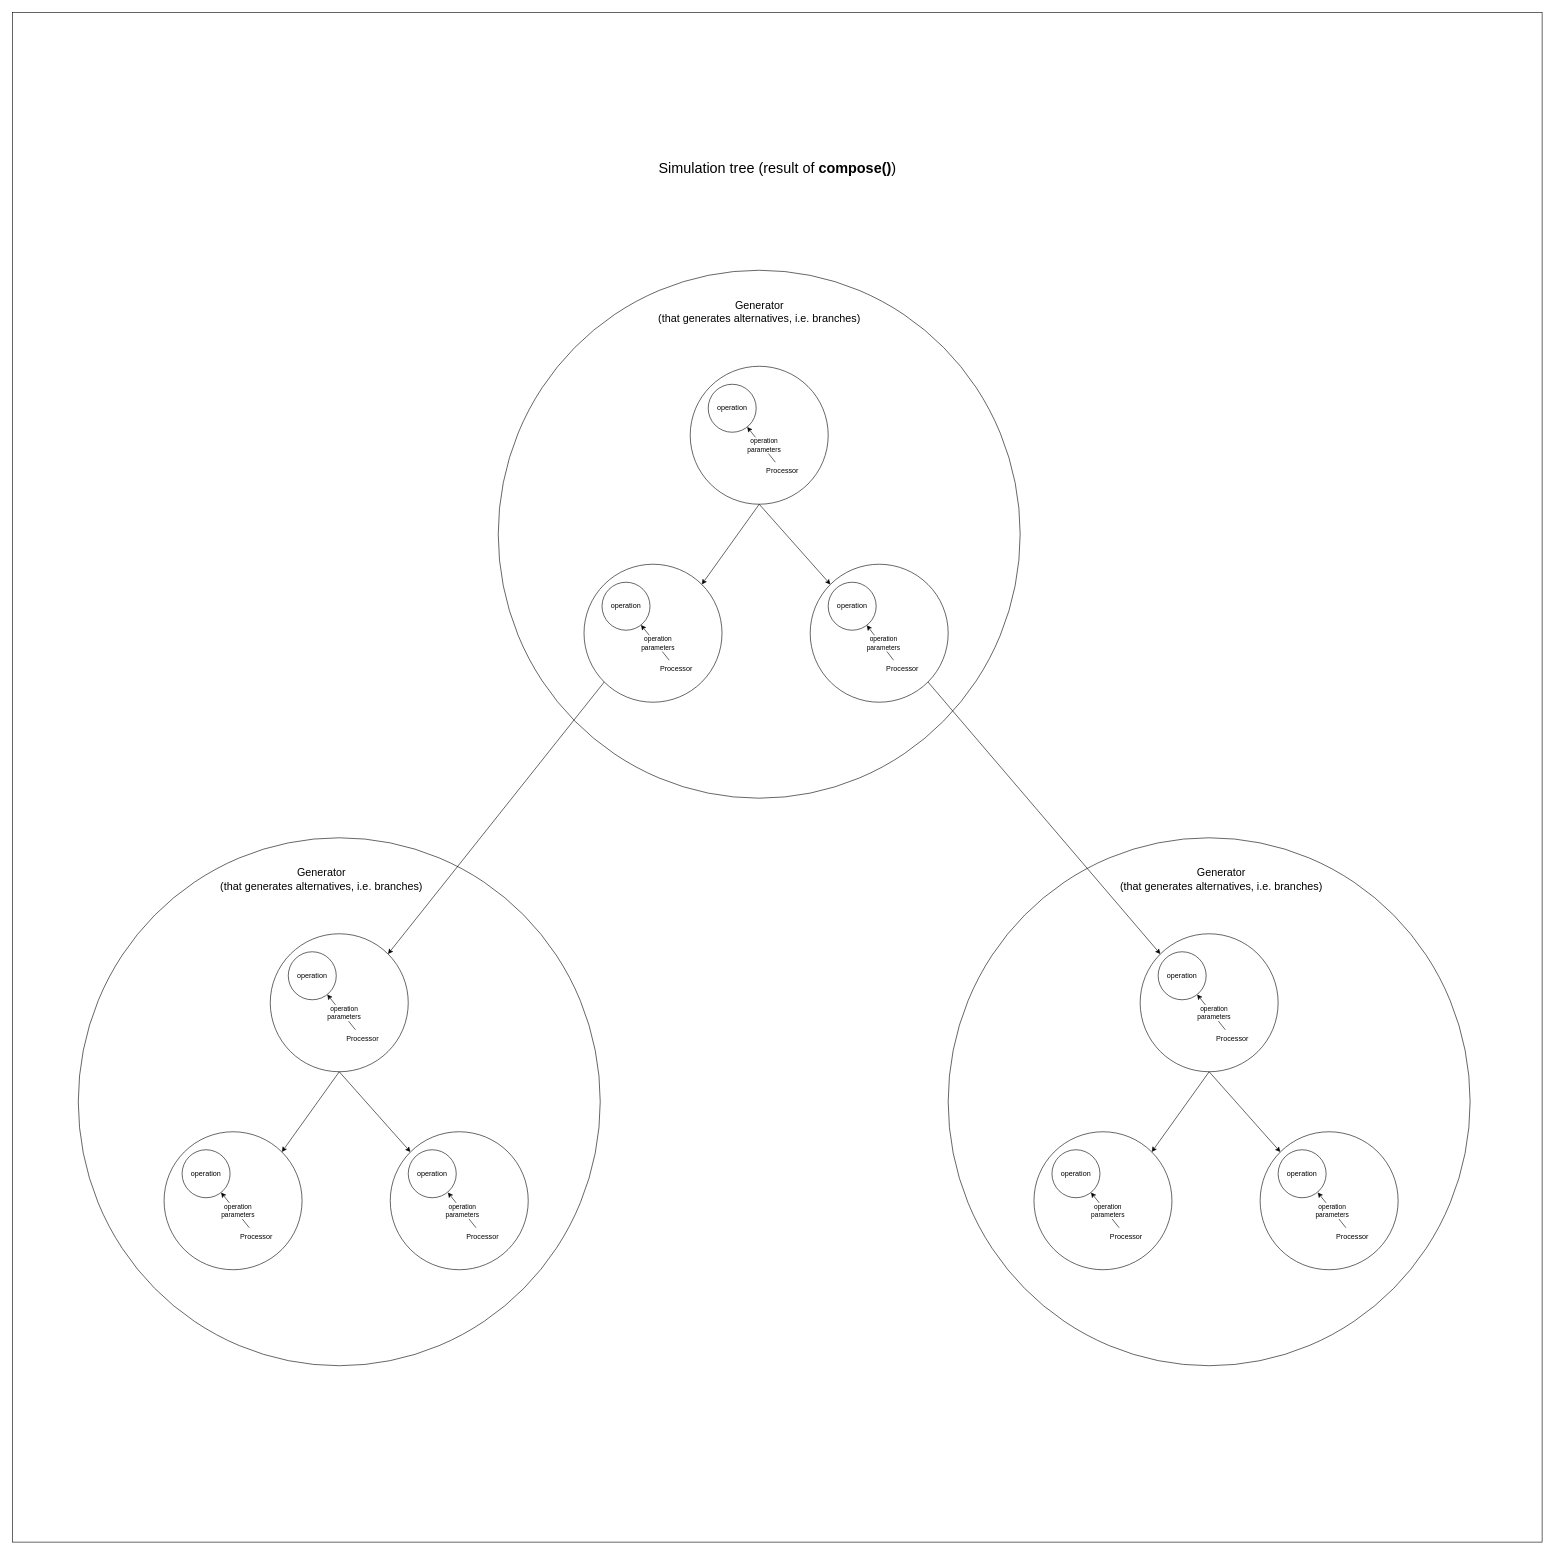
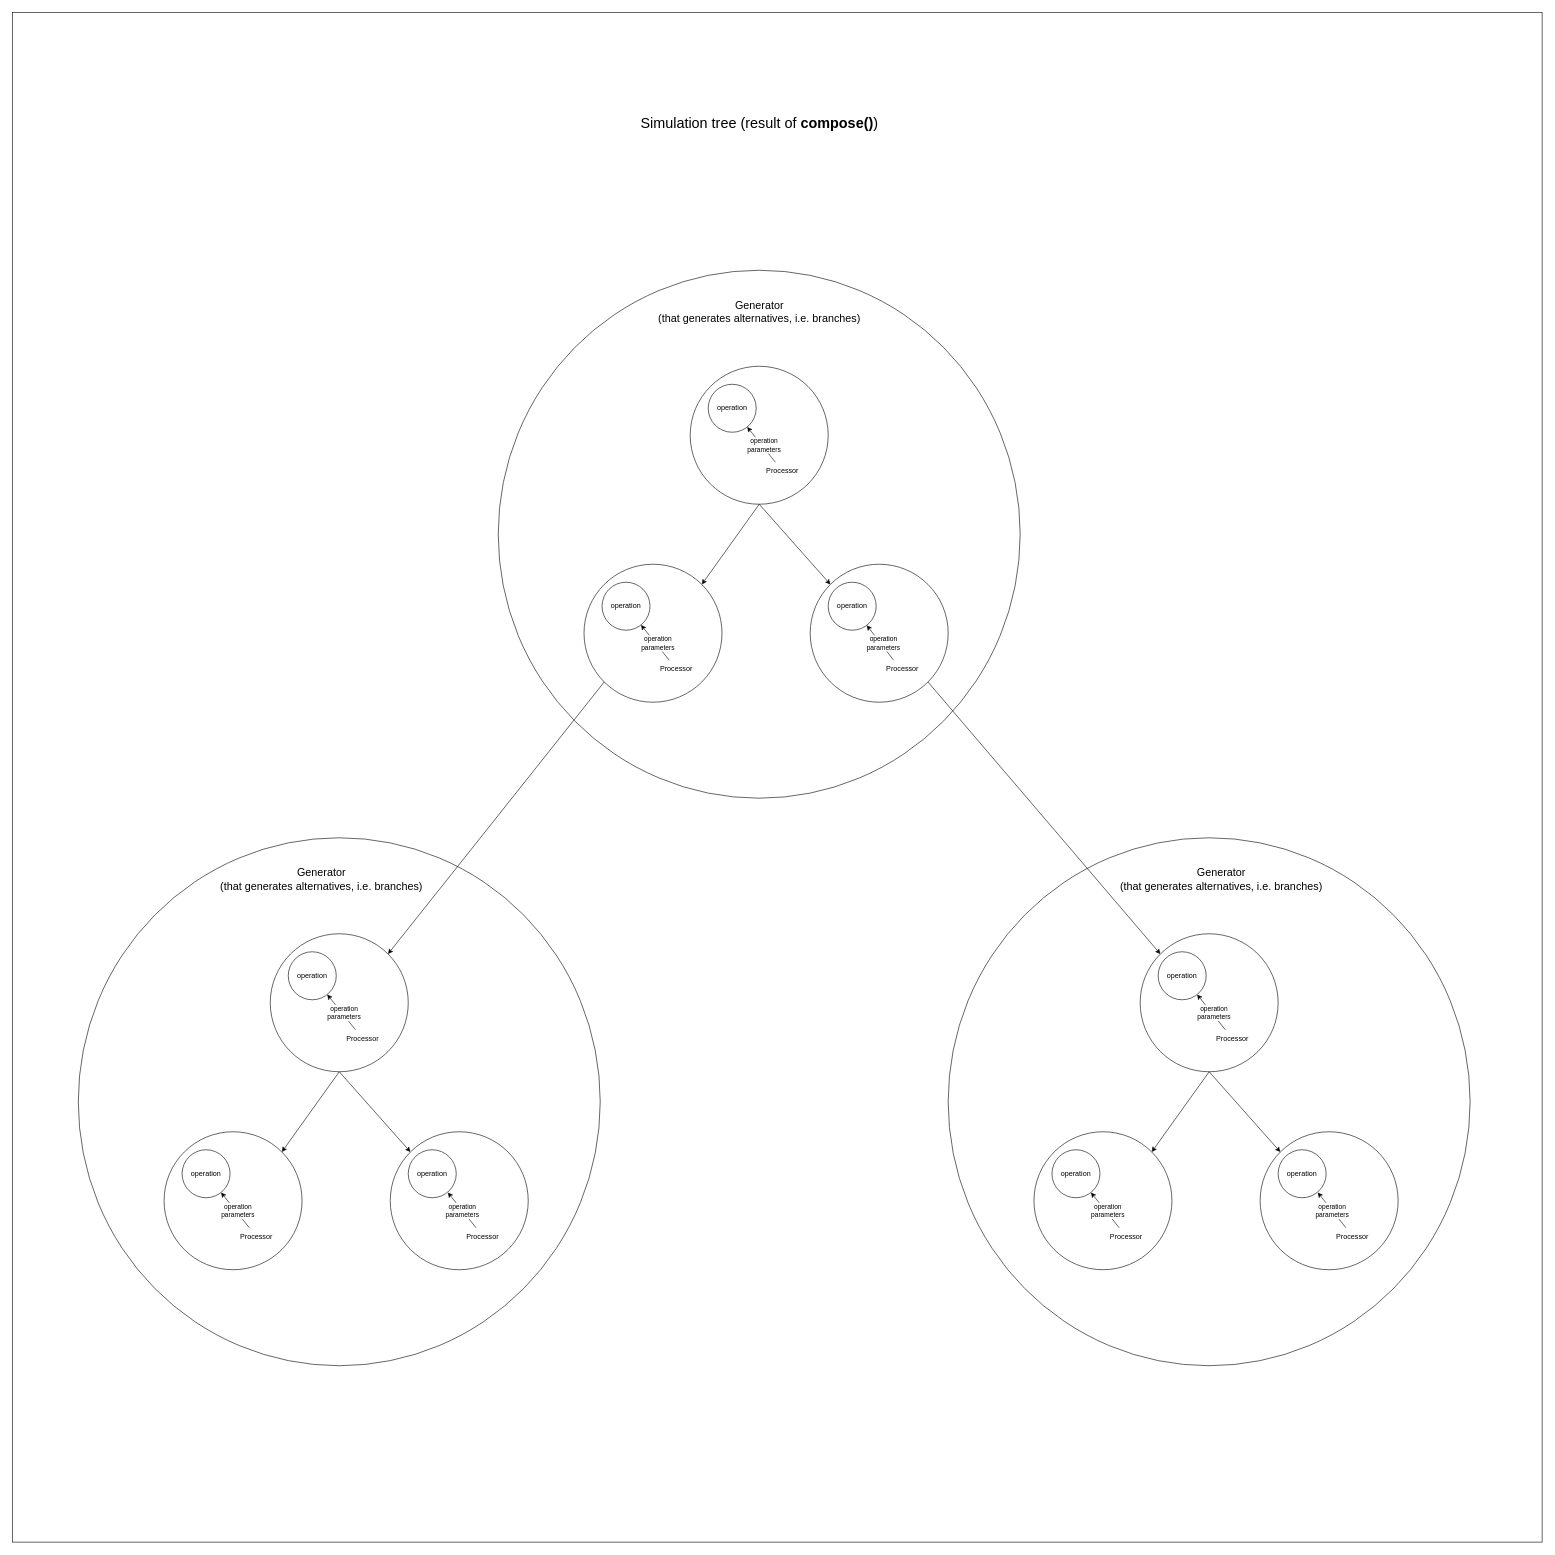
node "Simulation tree (result of compose())": moved (777, 168) -> (759, 123)
